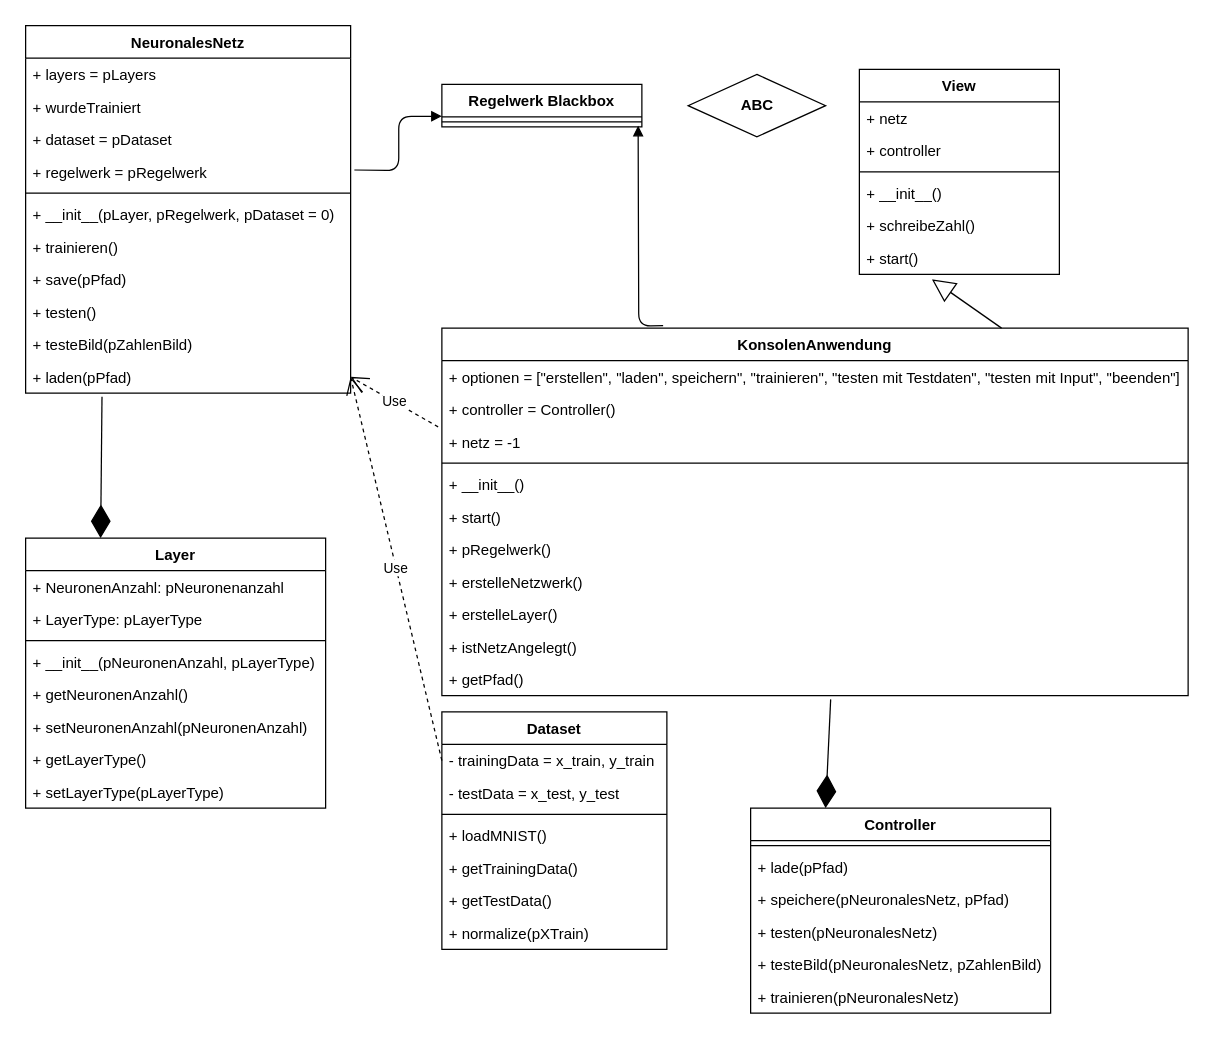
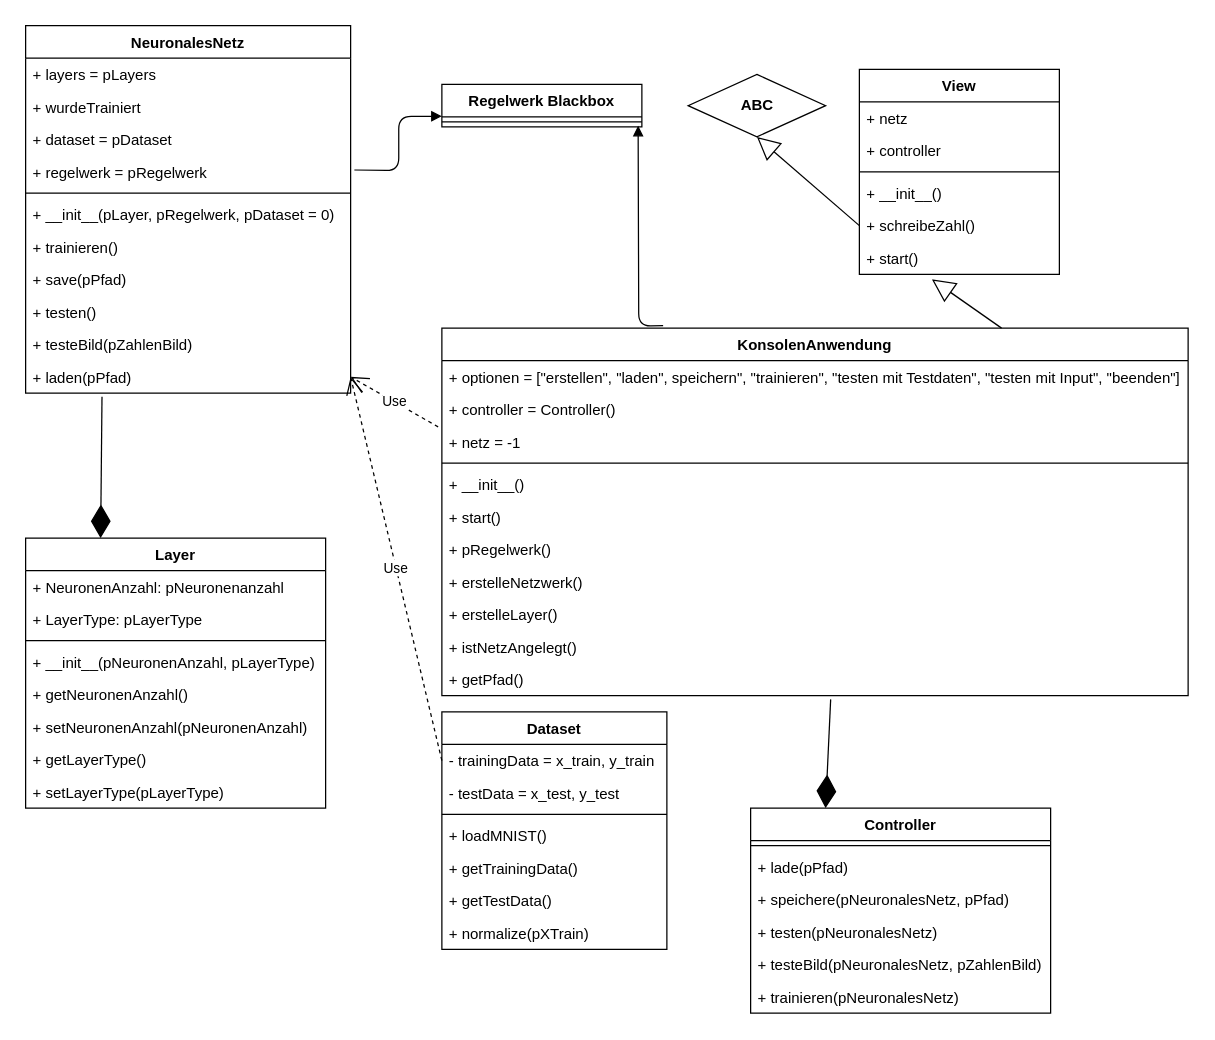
edge "+ schreibeZahl()" -> "ABC": added
